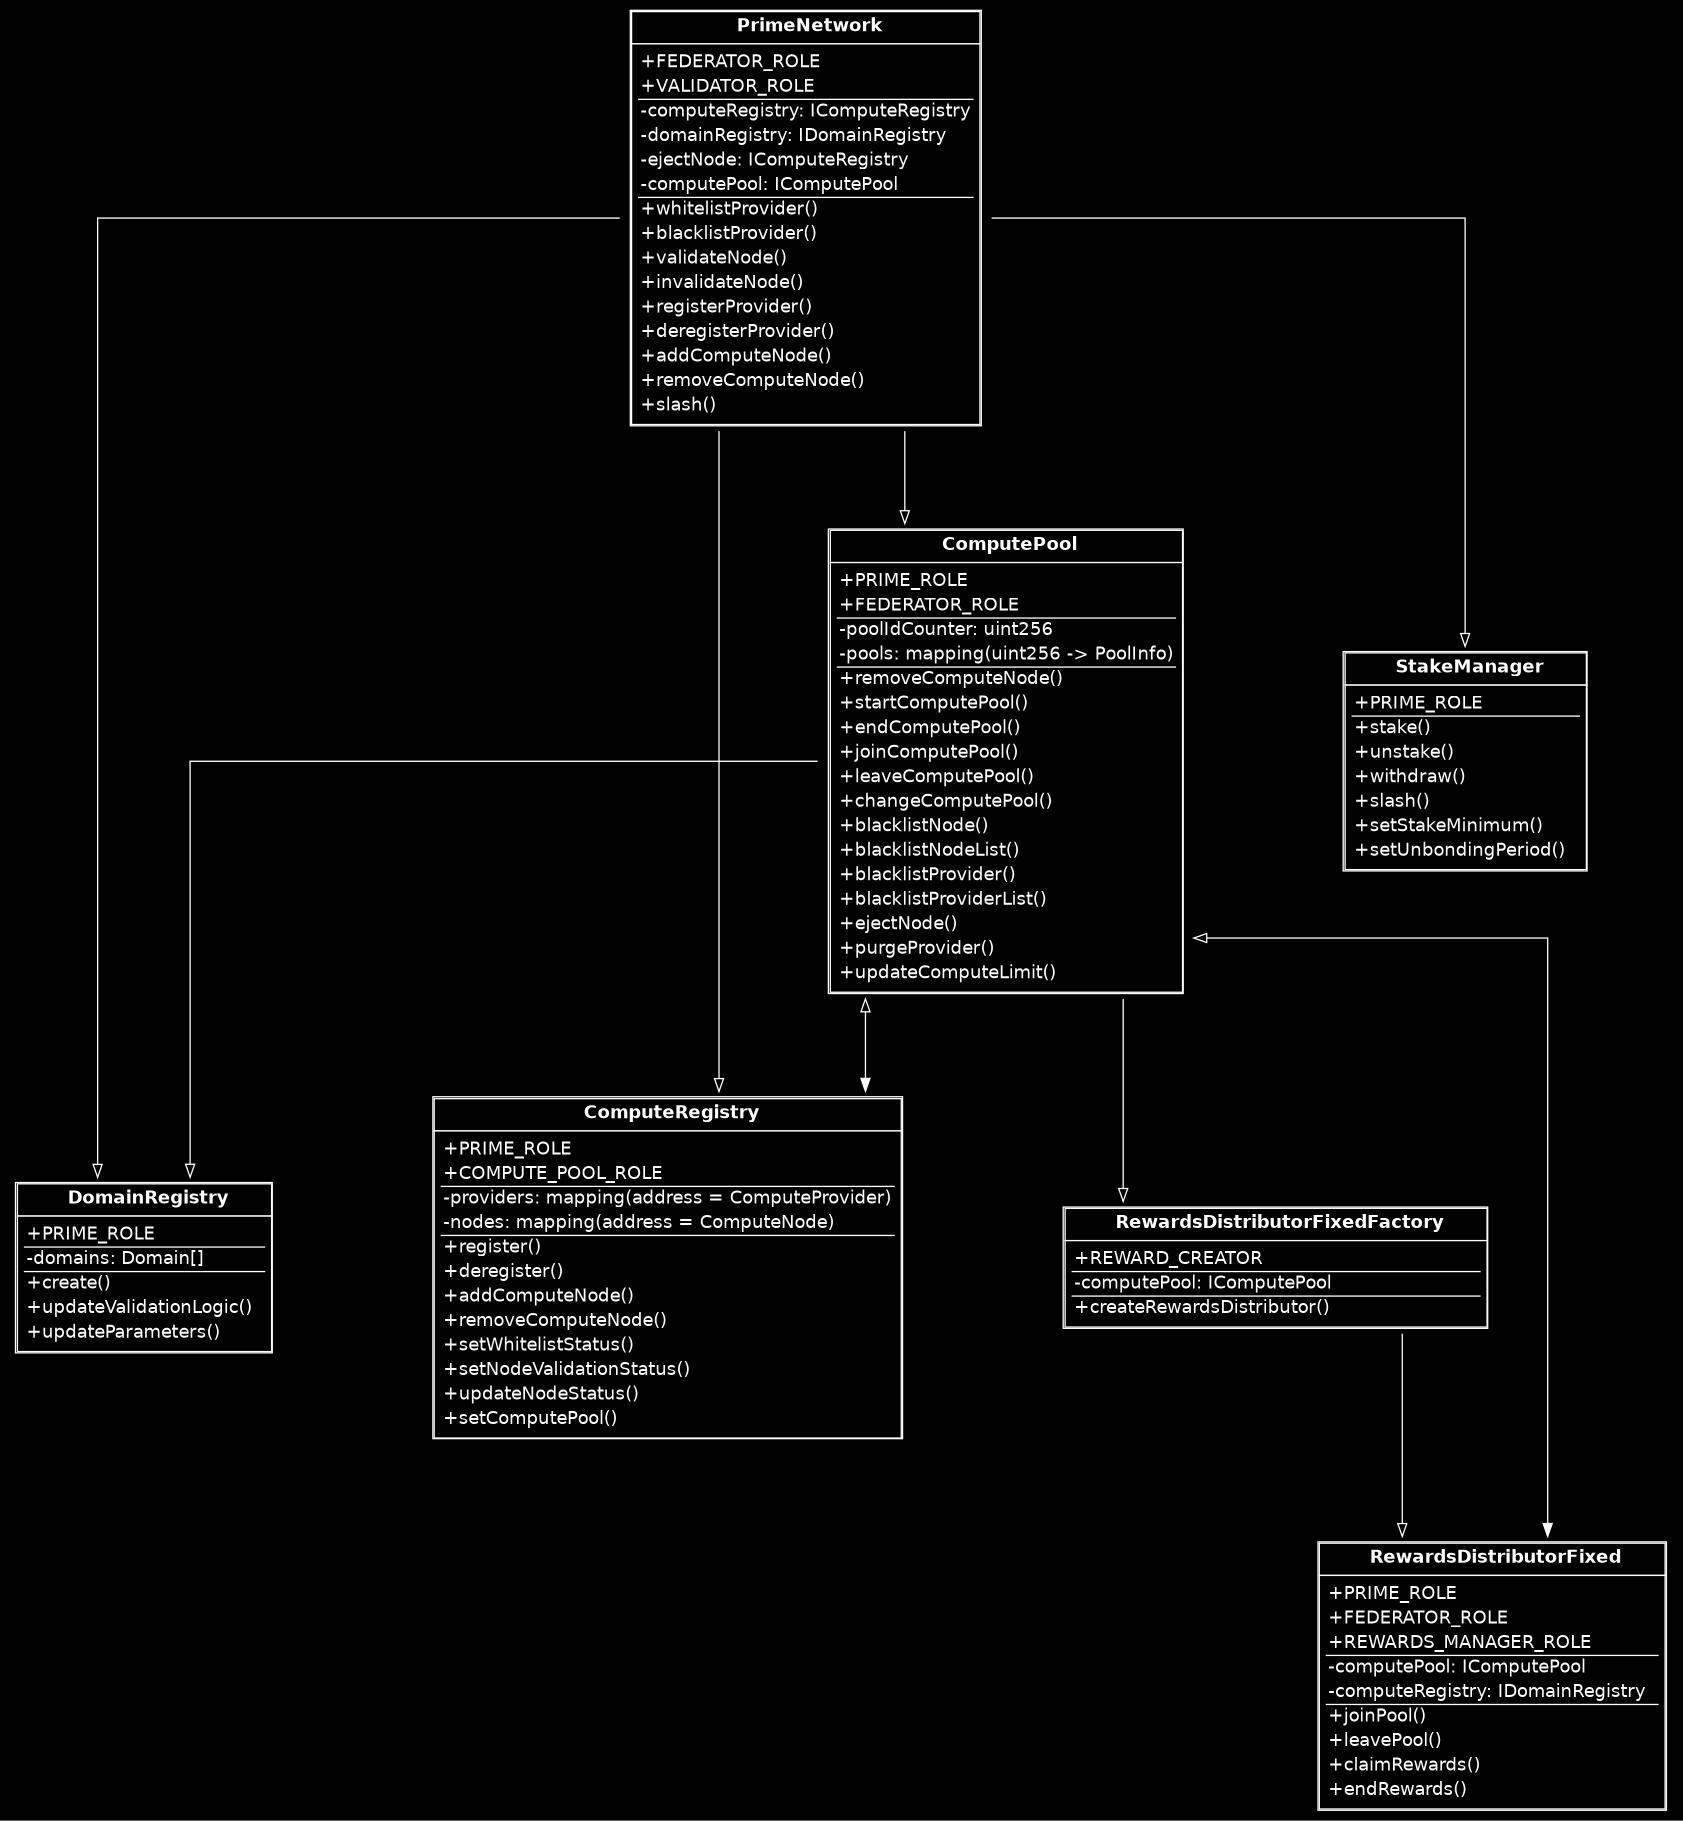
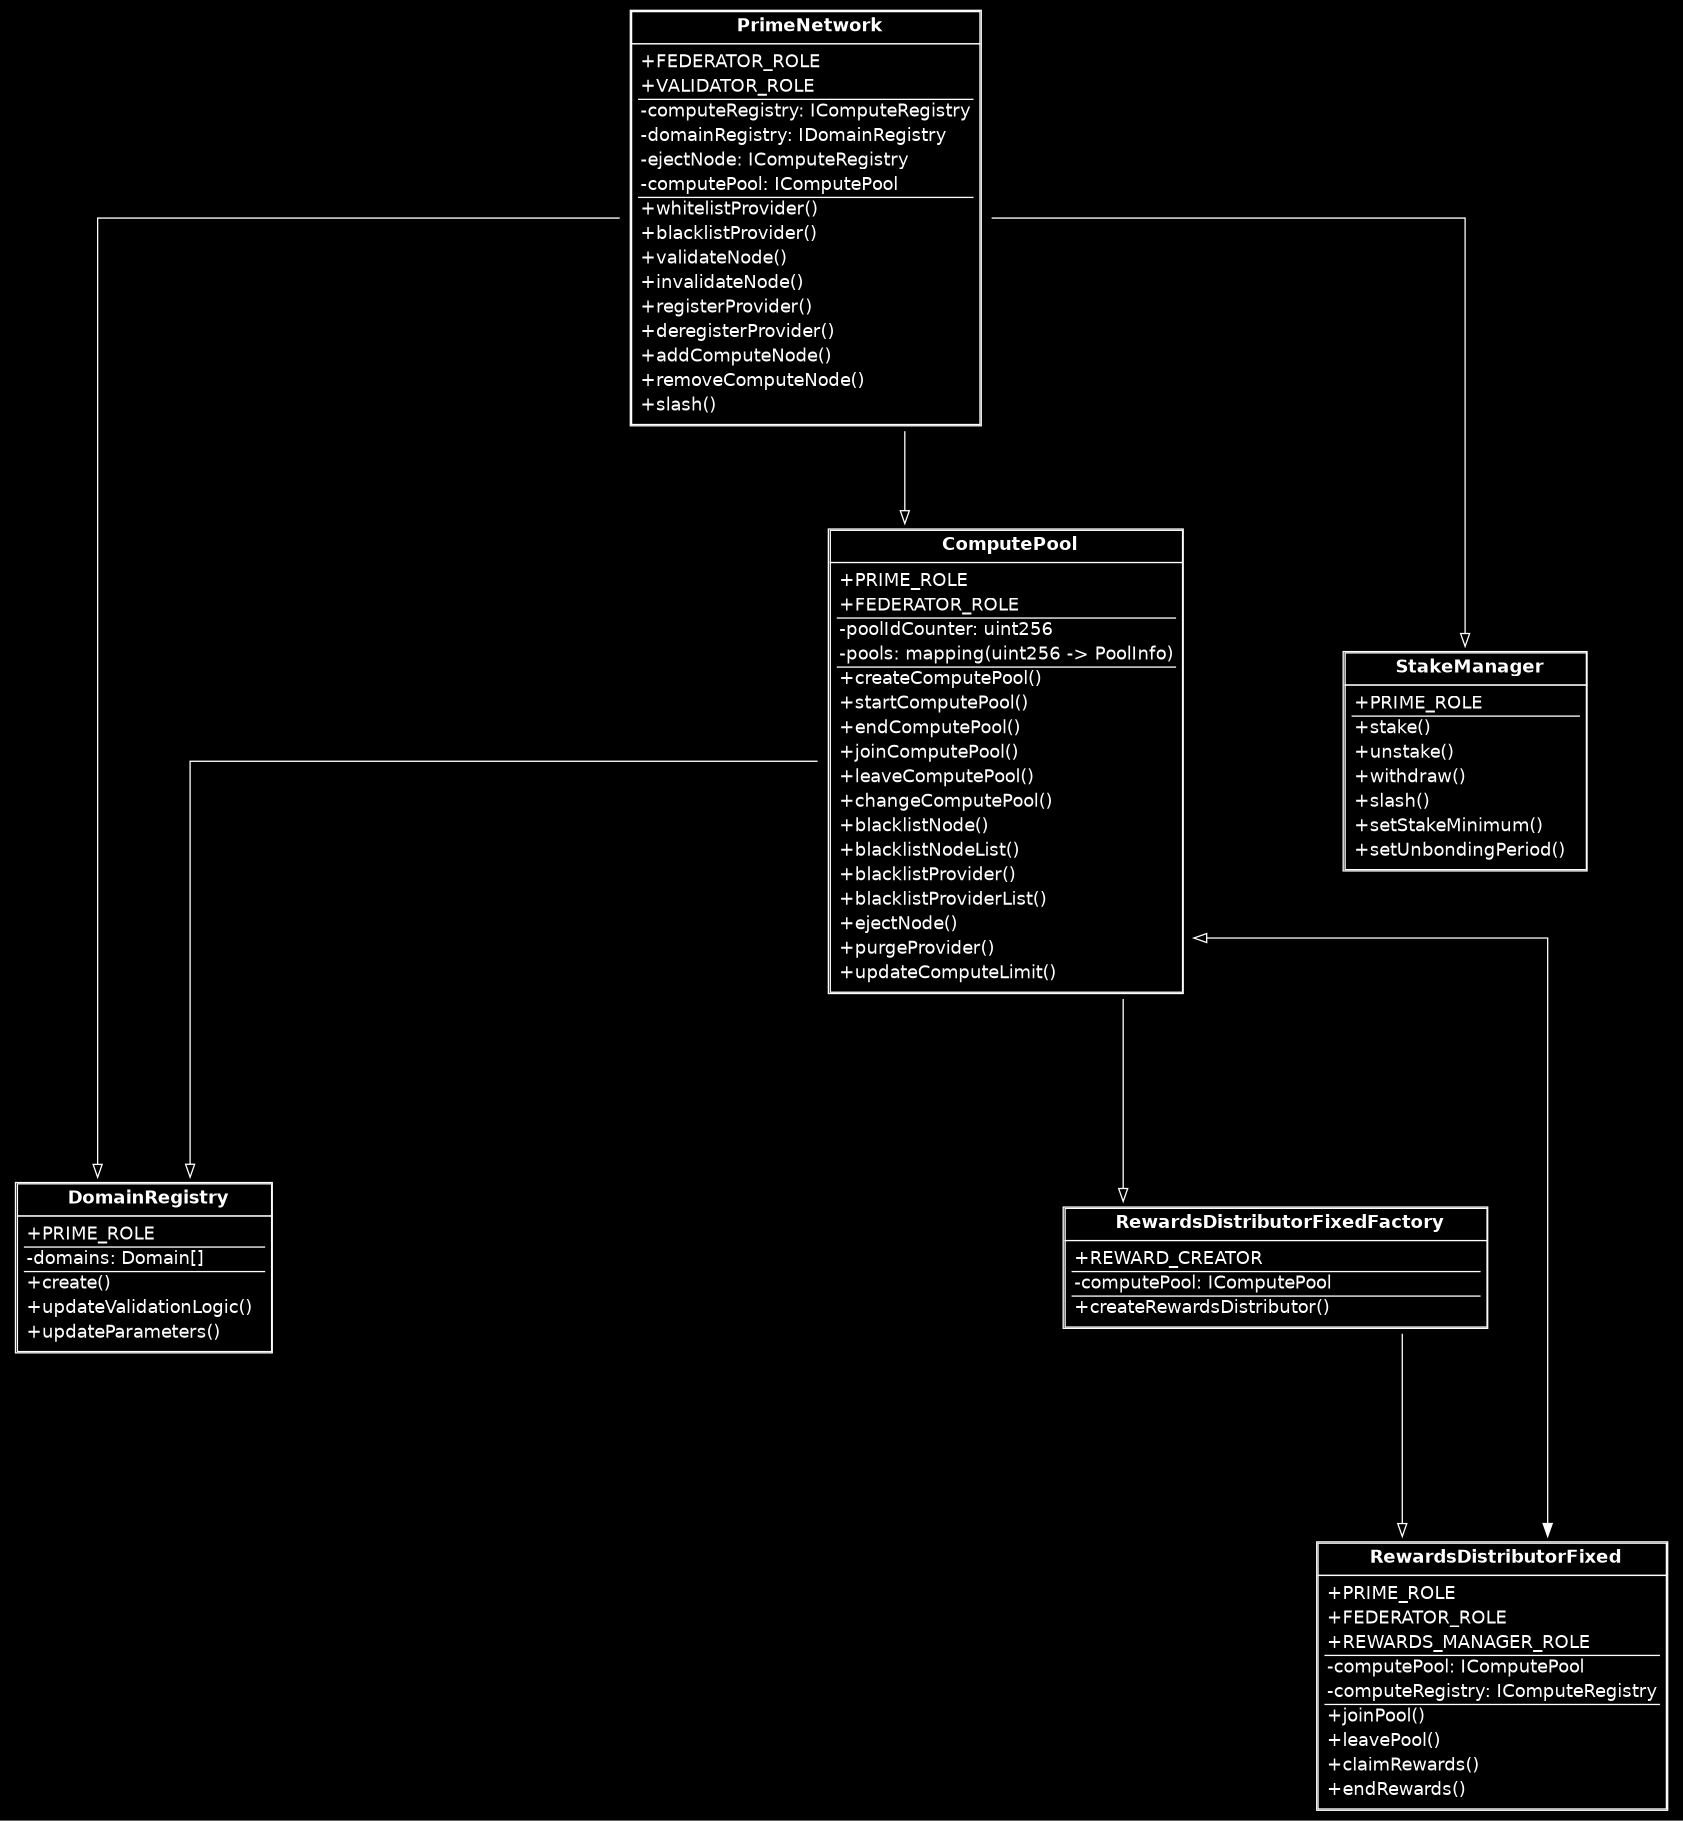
node "ComputePool": text "+removeComputeNode()" -> "+createComputePool()"
node "ComputeRegistry": removed
node "RewardsDistributorFixed": text "-computeRegistry: IDomainRegistry" -> "-computeRegistry: IComputeRegistry"
